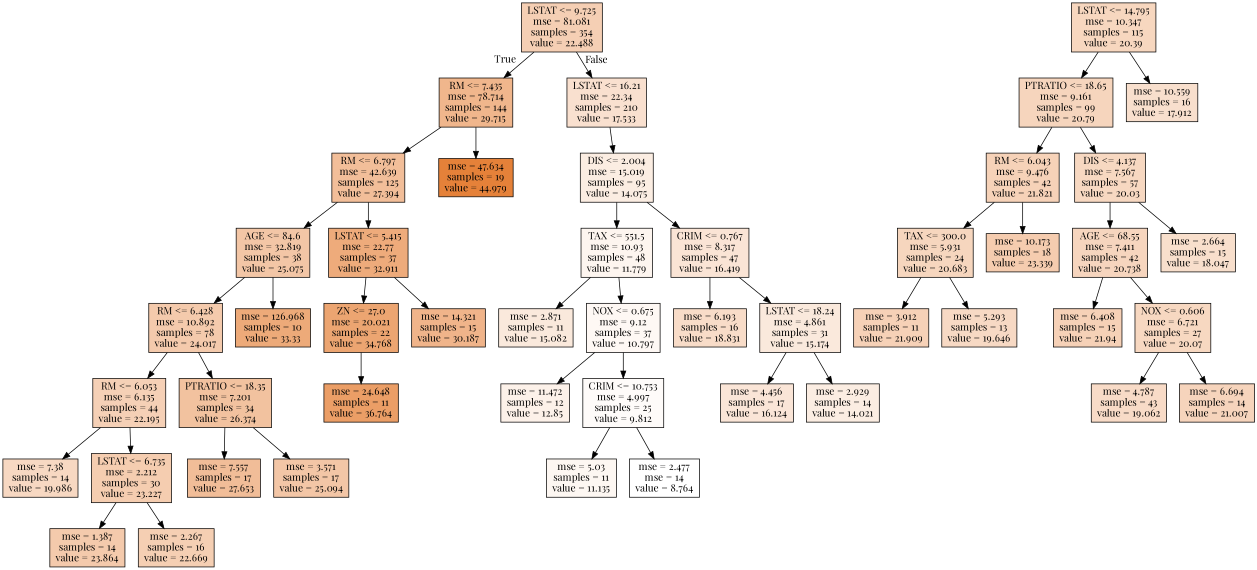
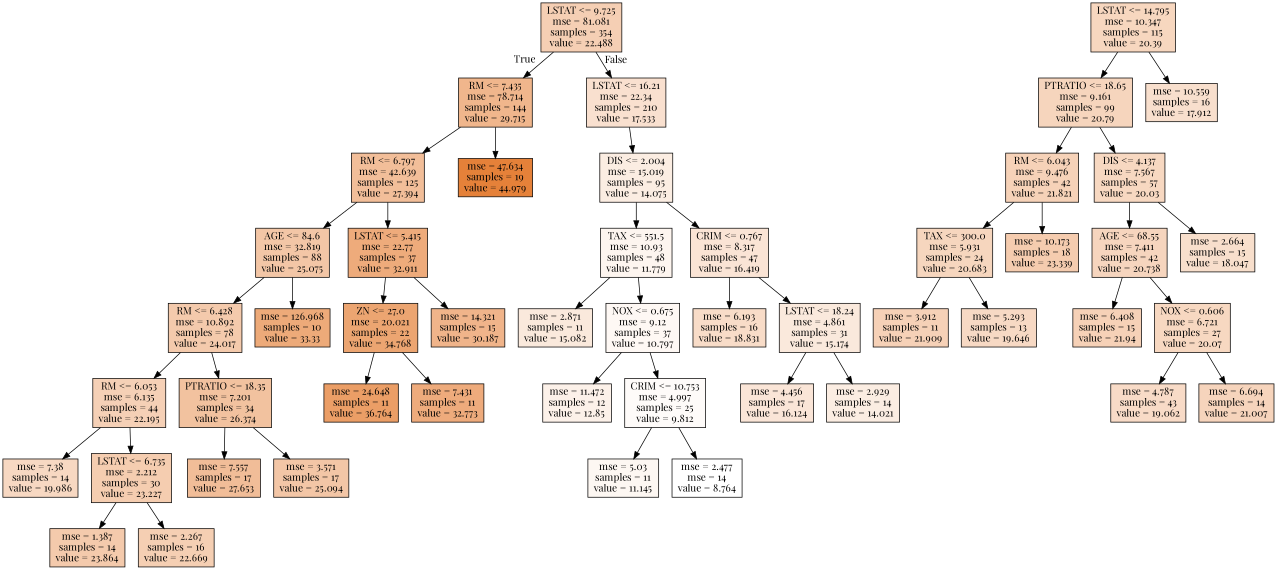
node "AGE <= 84.6 mse = 32.819 samples = 38 value = 25.075": label "AGE <= 84.6 mse = 32.819 samples = 38 value = 25.075" -> "AGE <= 84.6 mse = 32.819 samples = 88 value = 25.075"
node "mse = 7.431 samples = 11 value = 32.773": added
node "mse = 5.03 samples = 11 value = 11.135": label "mse = 5.03 samples = 11 value = 11.135" -> "mse = 5.03 samples = 11 value = 11.145"
